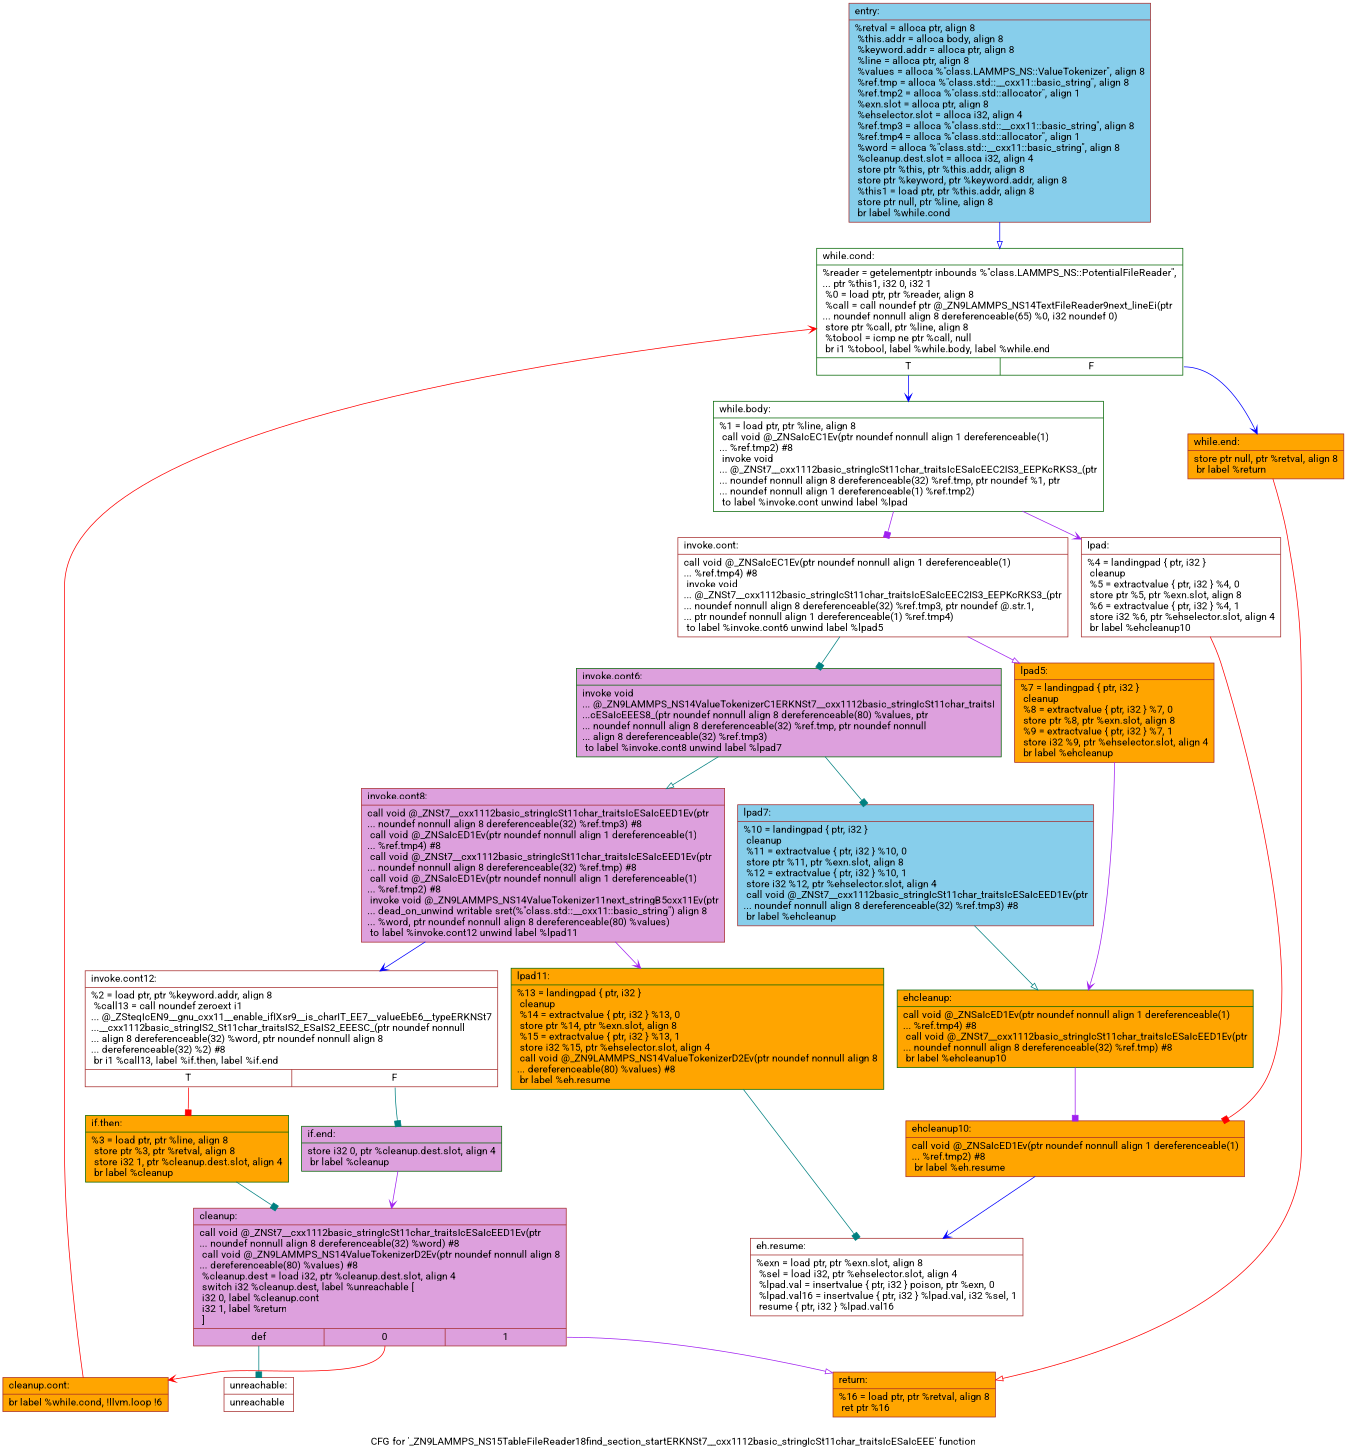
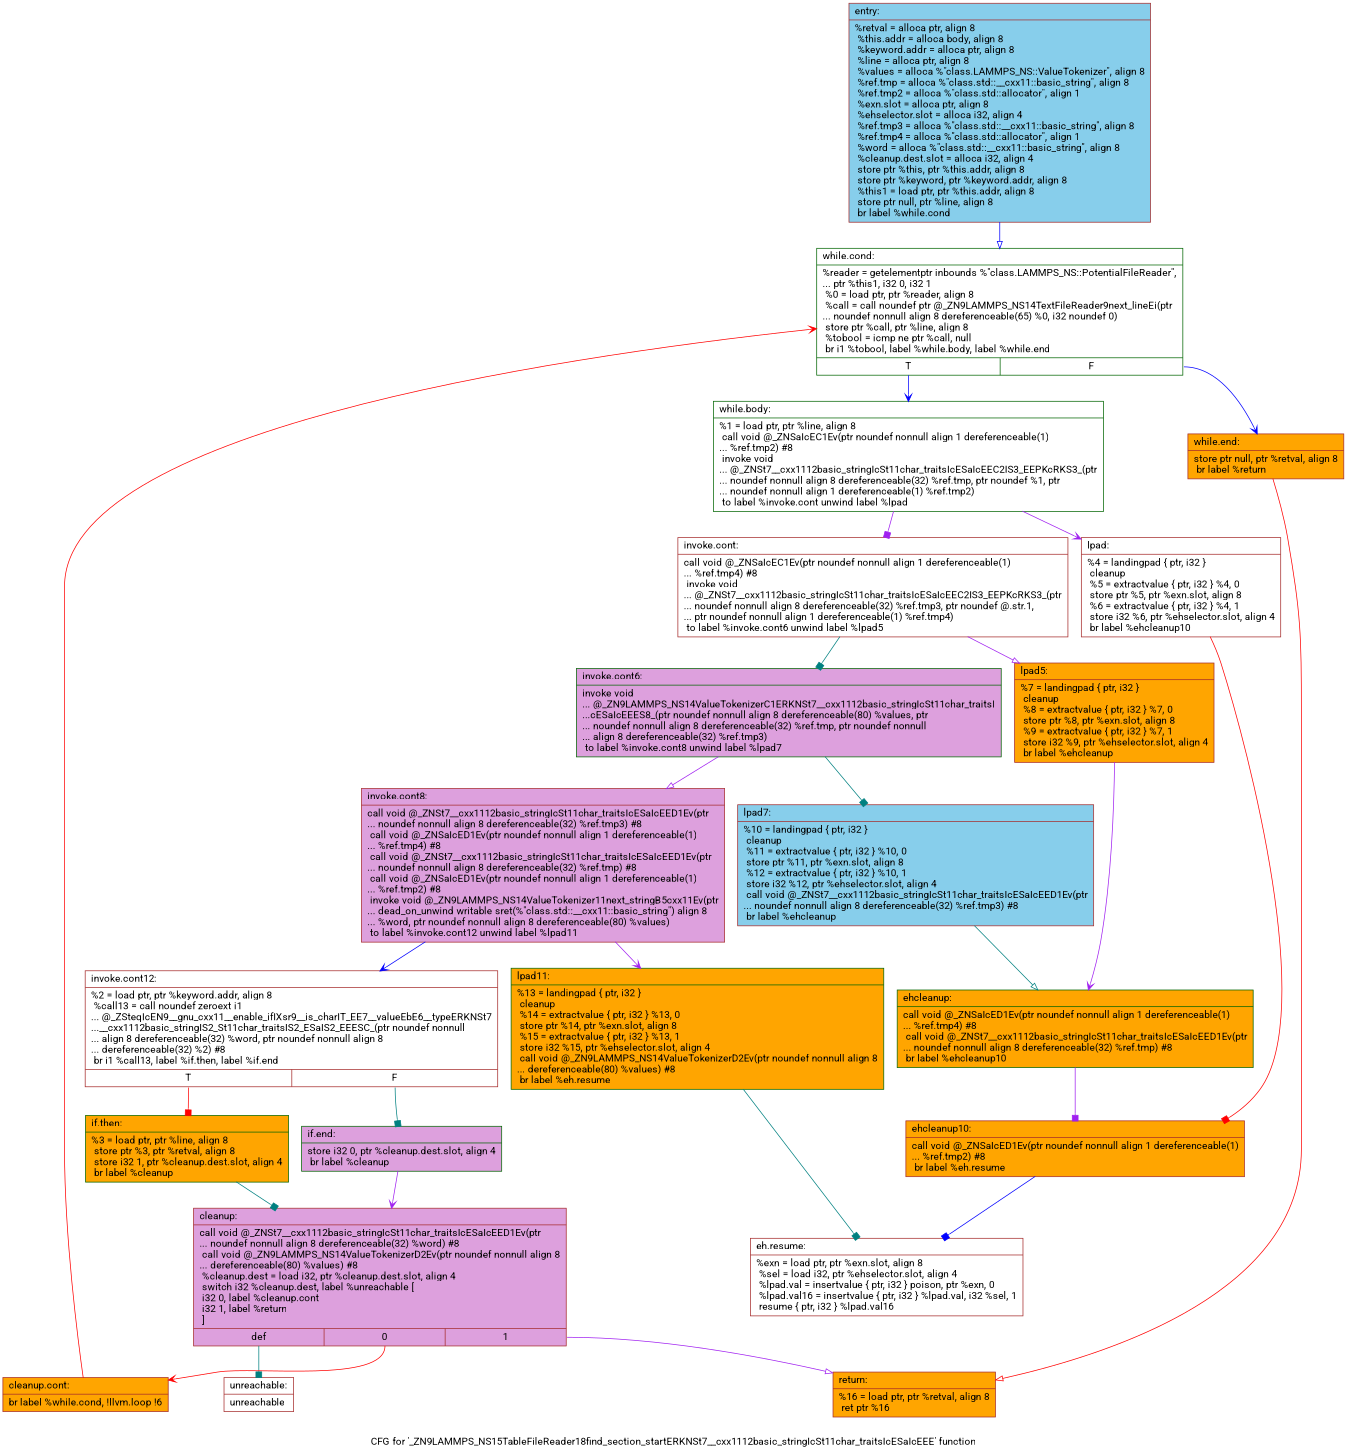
edge "invoke.cont6:" -> "invoke.cont8:": color teal -> purple
edge "ehcleanup10:" -> "eh.resume:": arrowhead vee -> box
